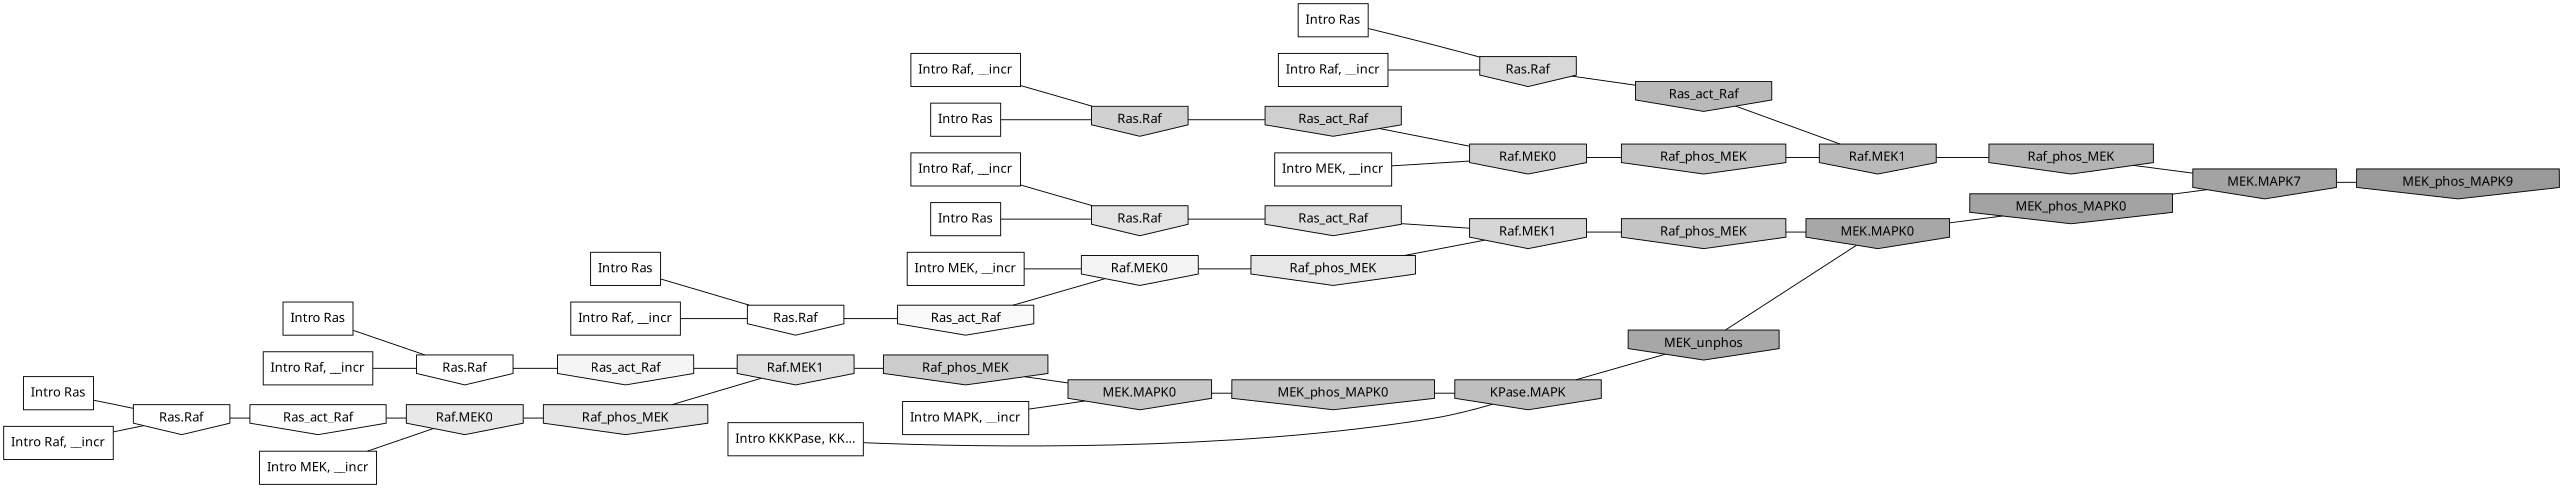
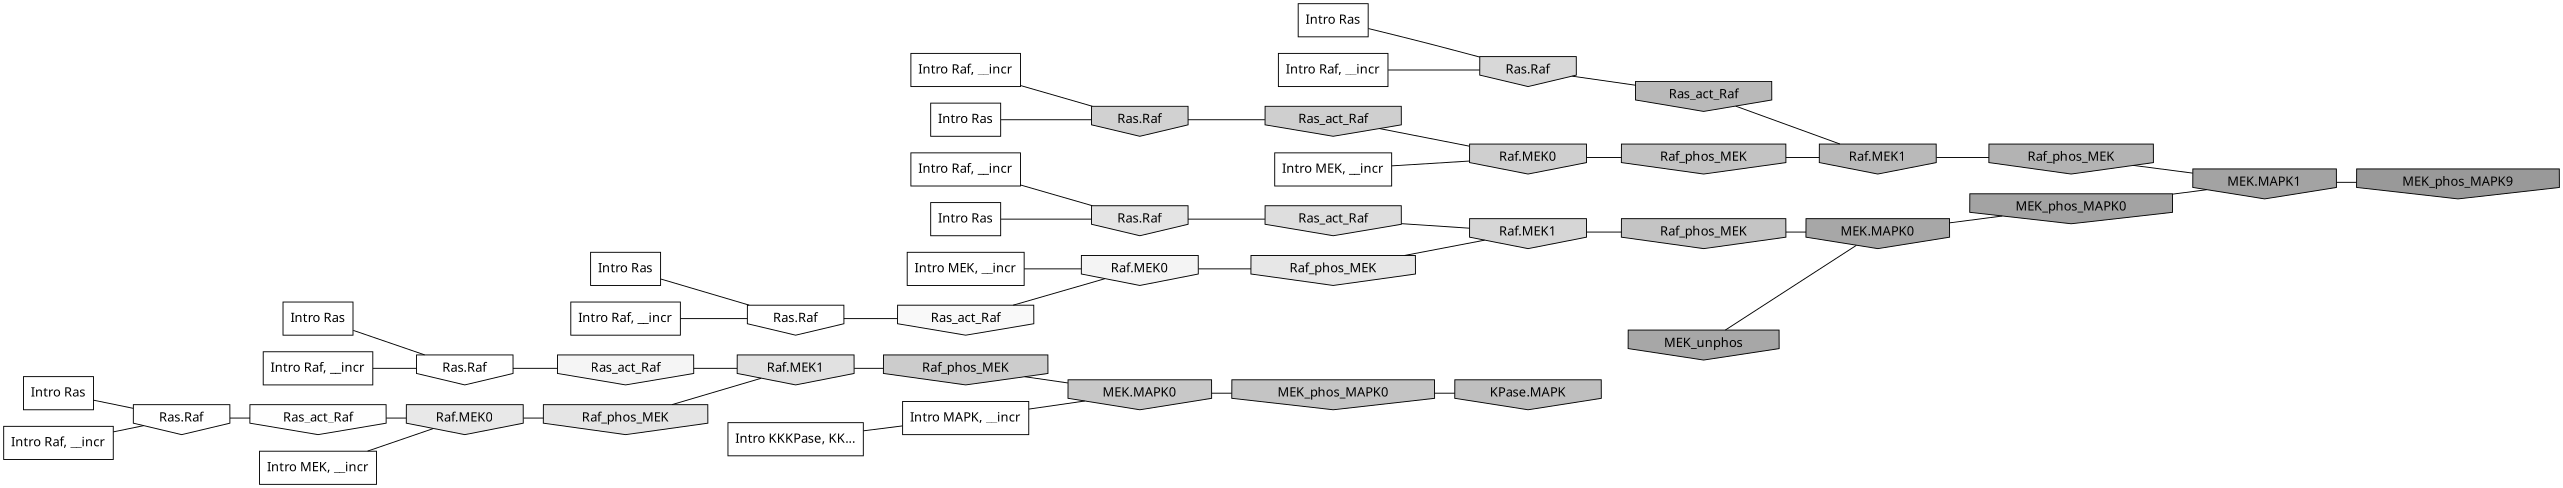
node "MEK.MAPK7": label "MEK.MAPK7" -> "MEK.MAPK1"
edge "MEK_unphos" -- "KPase.MAPK": removed
edge "KPase.MAPK" -- "Intro KKKPase, KK...": now "Intro MAPK, __incr" -- "Intro KKKPase, KK..."
